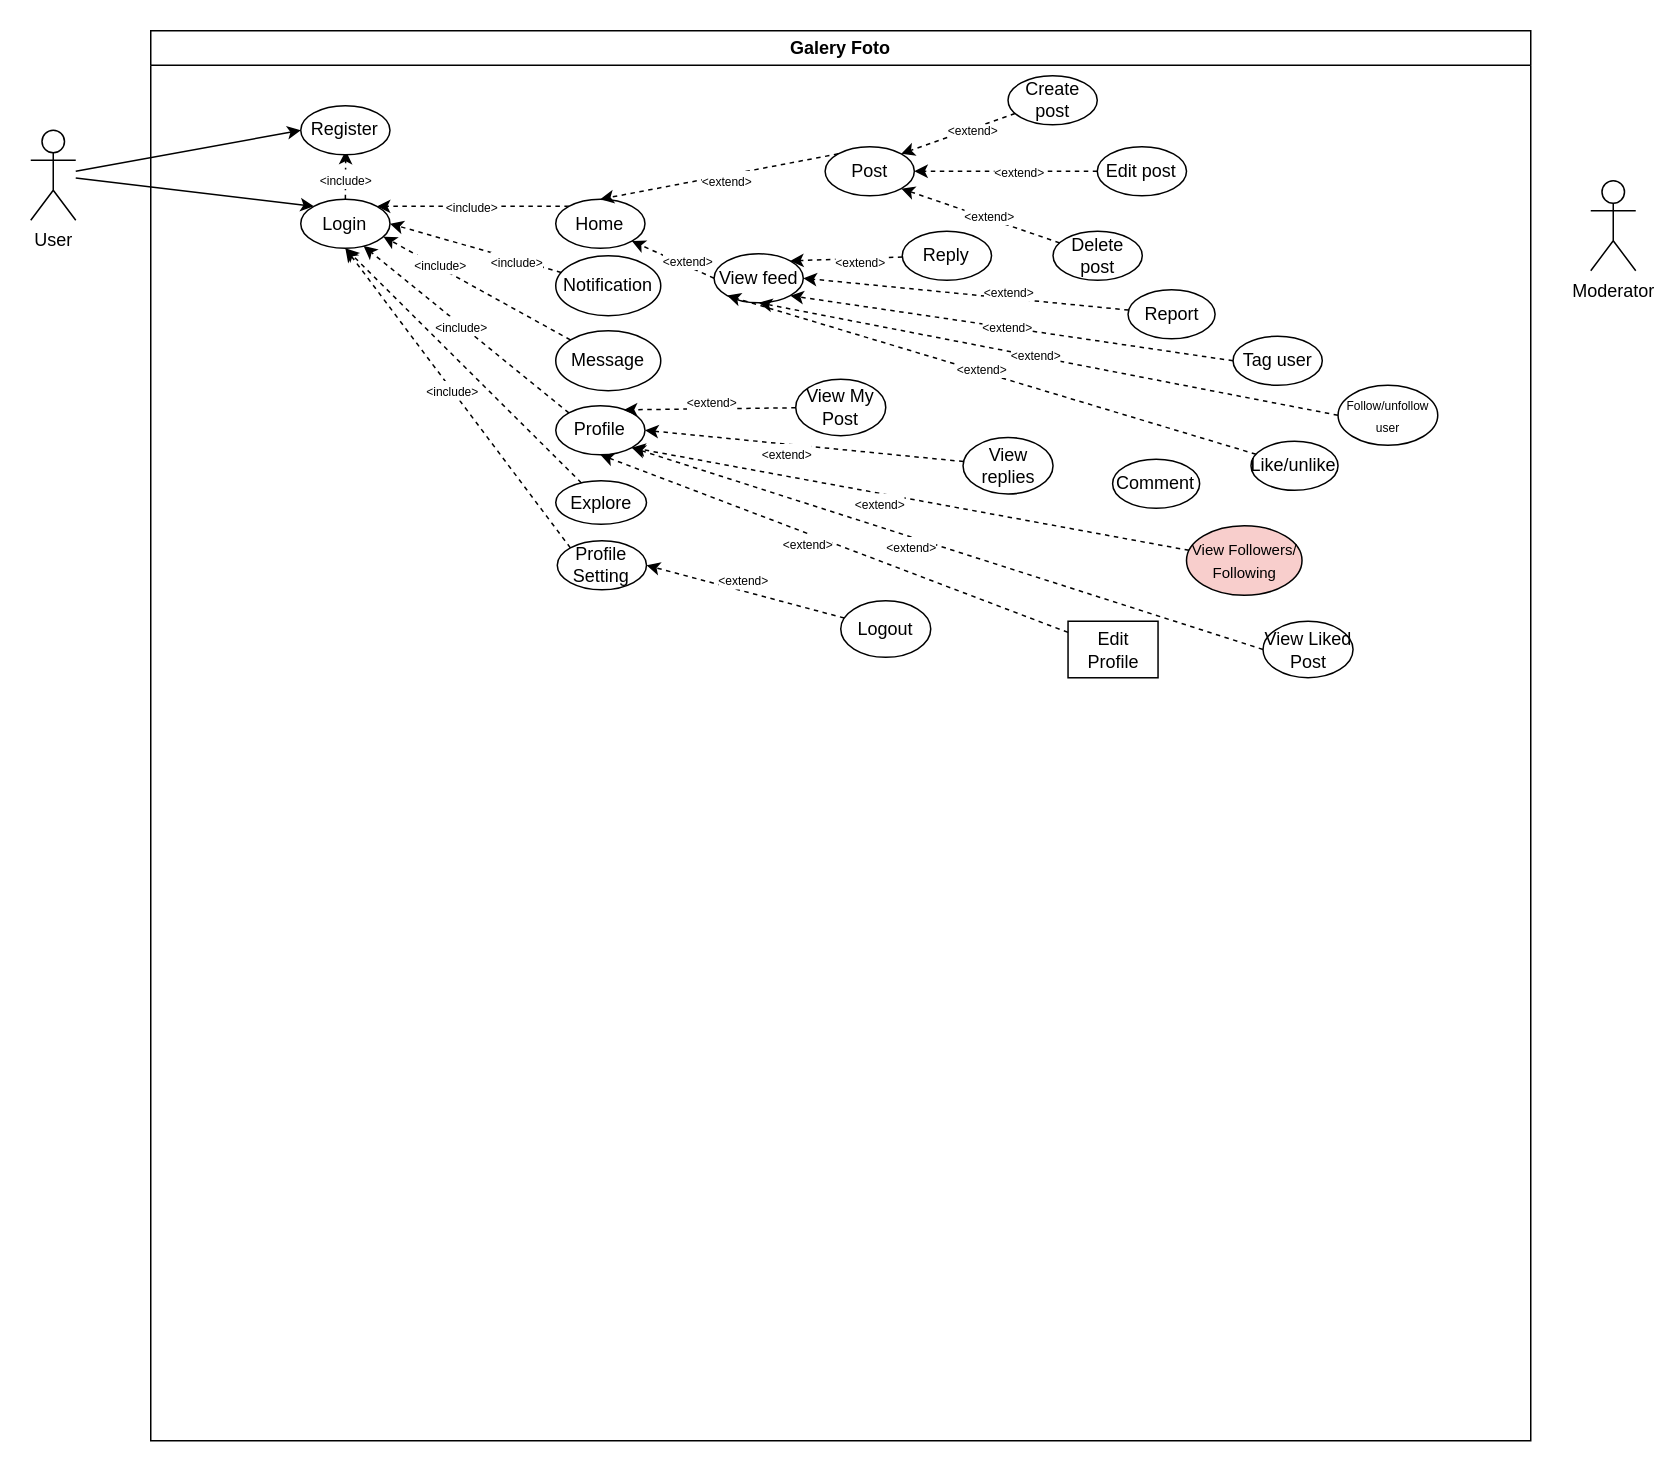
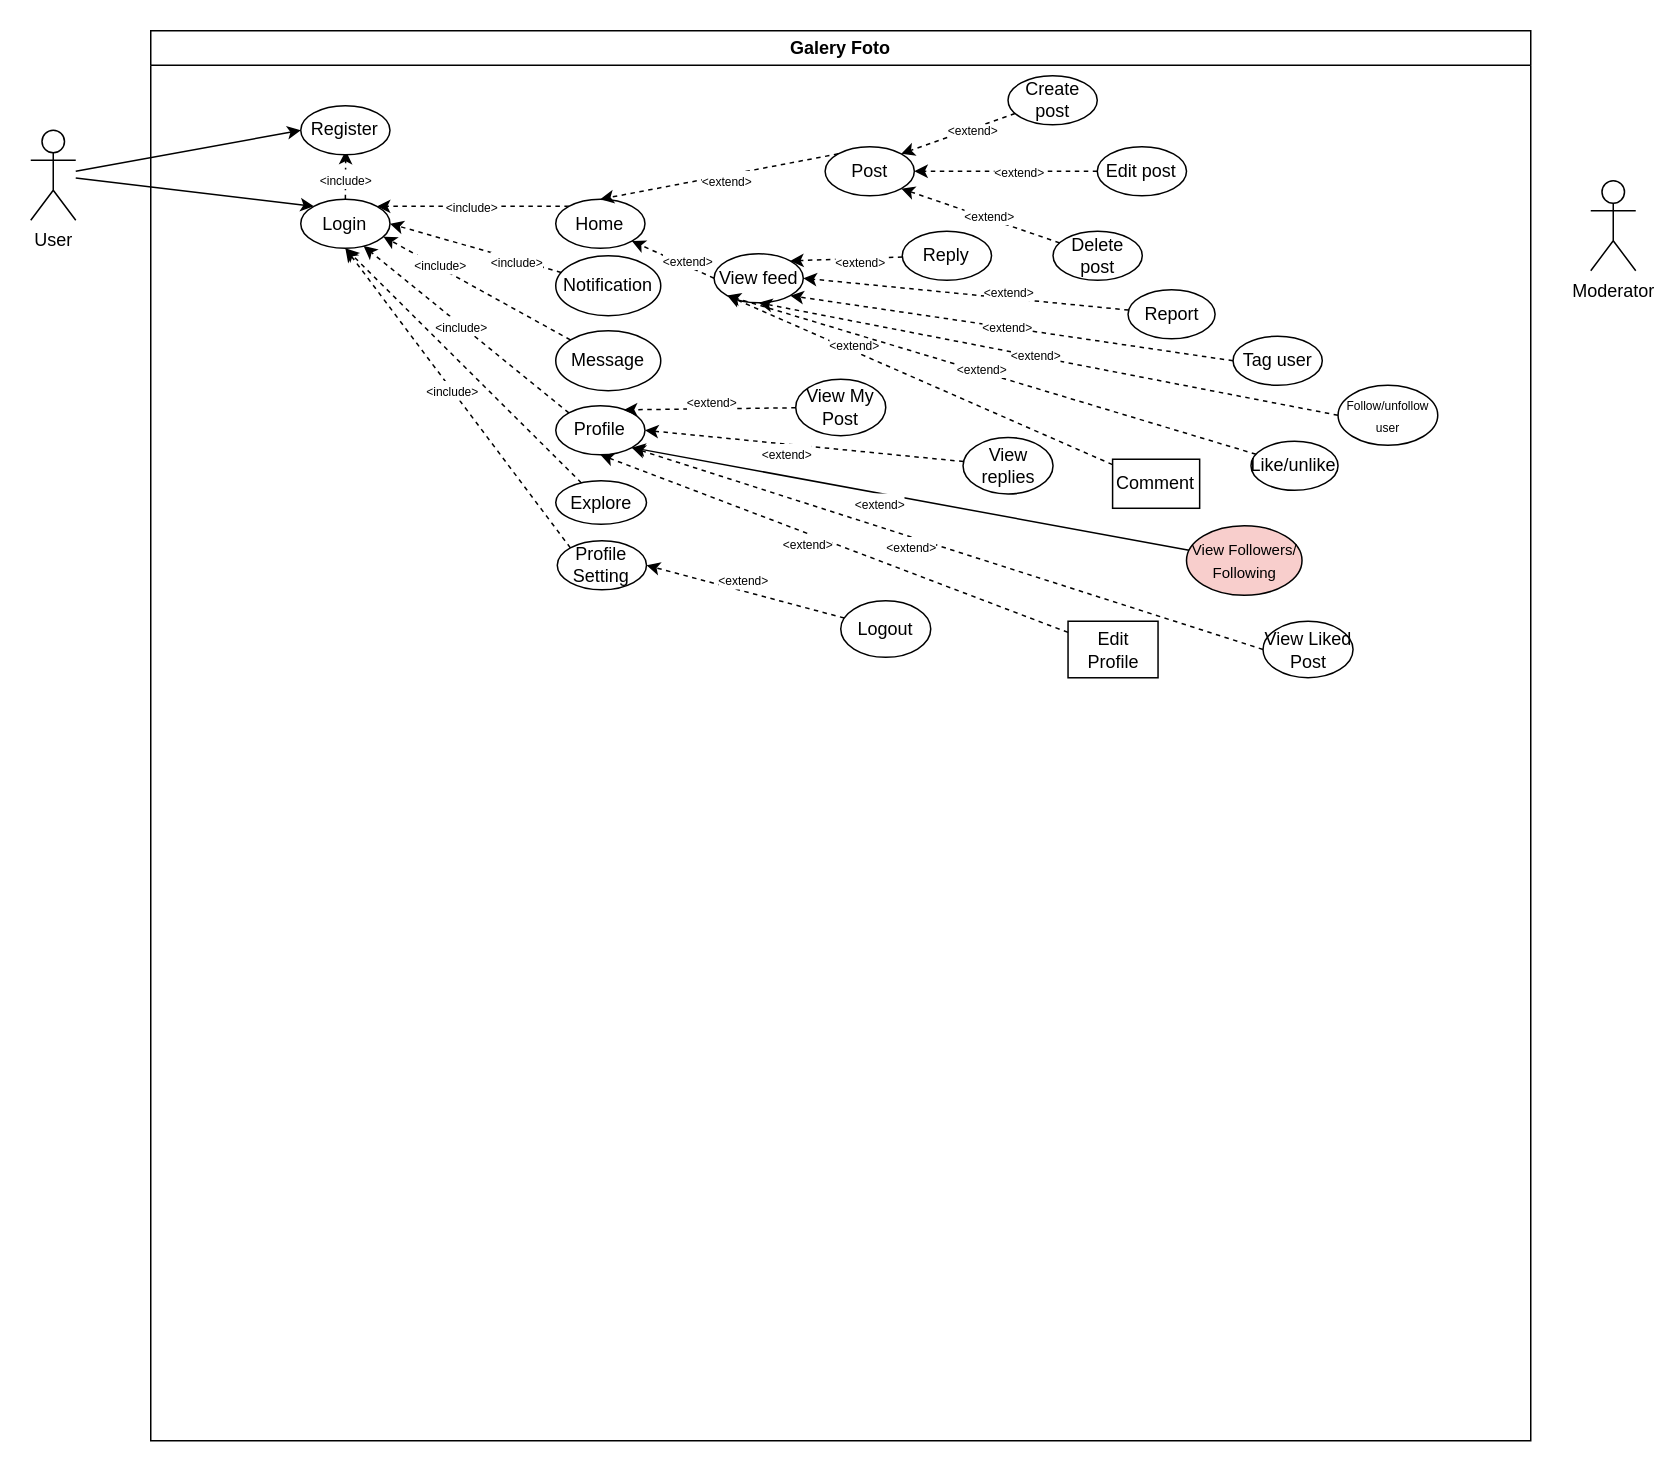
edge "Comment" -> "View feed": added, label "<extend>"
node "Comment": shape ellipse -> rectangle
edge "View Followers/ Following" -> "Profile": style dashed -> solid
